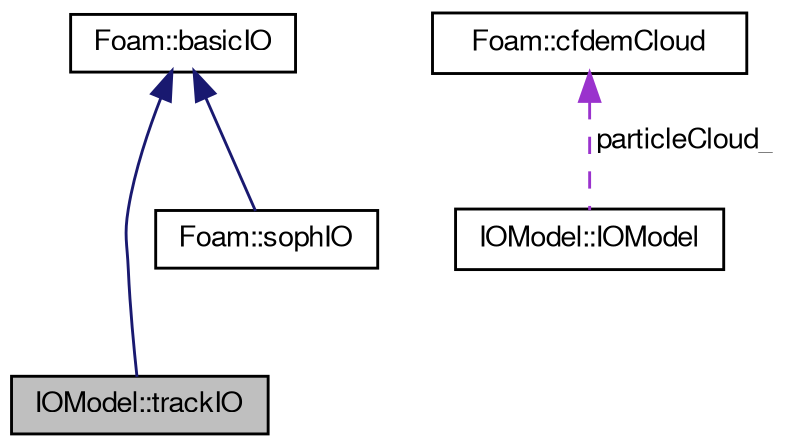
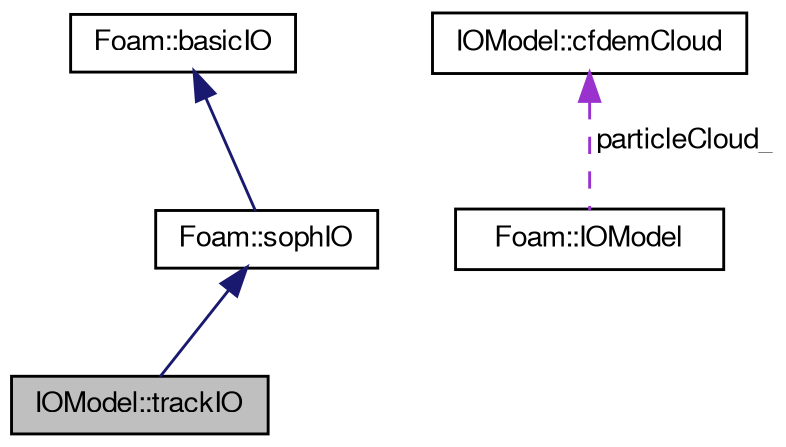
node "Foam::cfdemCloud": label "Foam::cfdemCloud" -> "IOModel::cfdemCloud"
edge "IOModel::trackIO" -> "Foam::basicIO": now "IOModel::trackIO" -> "Foam::sophIO"
node "IOModel::IOModel": label "IOModel::IOModel" -> "Foam::IOModel"
